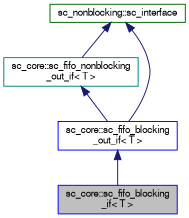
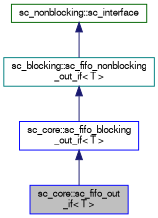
node "sc_core::sc_fifo_nonblocking _out_if< T >": label "sc_core::sc_fifo_nonblocking _out_if< T >" -> "sc_blocking::sc_fifo_nonblocking _out_if< T >"
edge "sc_core::sc_fifo_blocking _out_if< T >" -> "sc_nonblocking::sc_interface": removed
node "sc_core::sc_fifo_blocking _if< T >": label "sc_core::sc_fifo_blocking _if< T >" -> "sc_core::sc_fifo_out _if< T >"
